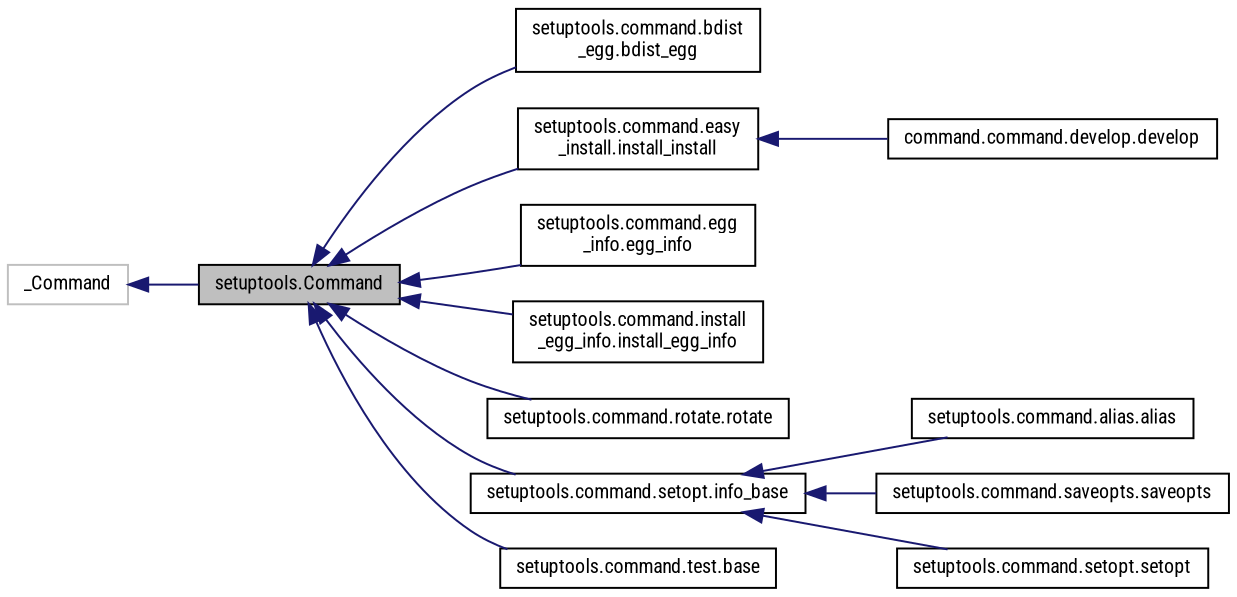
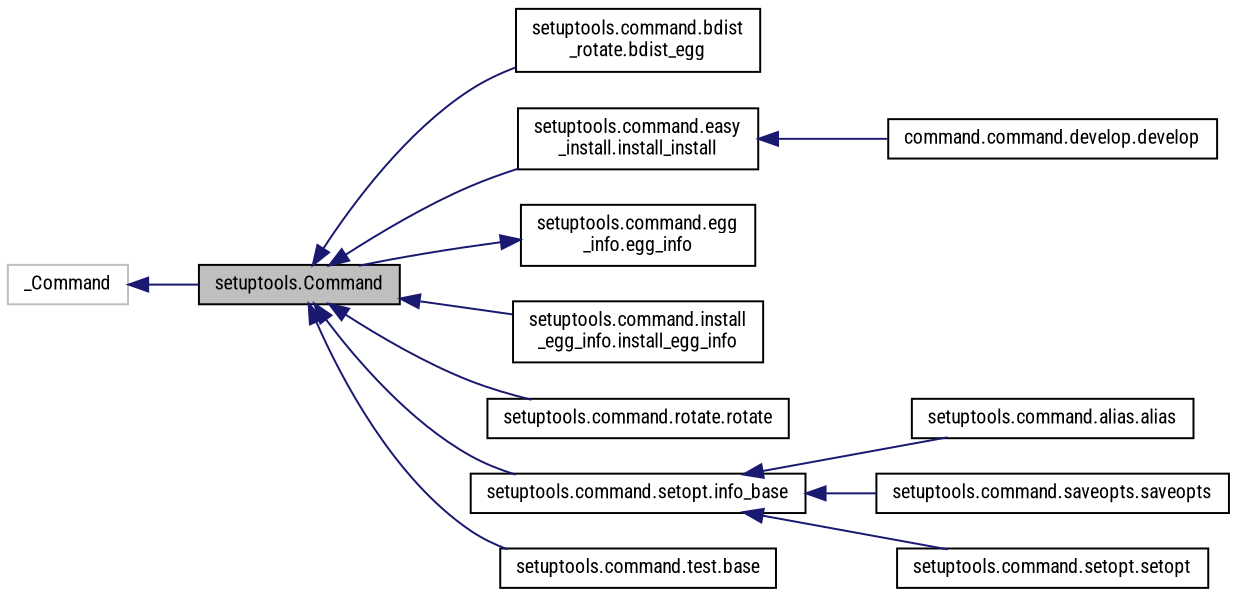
node "setuptools.command.bdist _egg.bdist_egg": label "setuptools.command.bdist _egg.bdist_egg" -> "setuptools.command.bdist _rotate.bdist_egg"
edge "setuptools.command.egg _info.egg_info" -> "setuptools.Command": reversed
